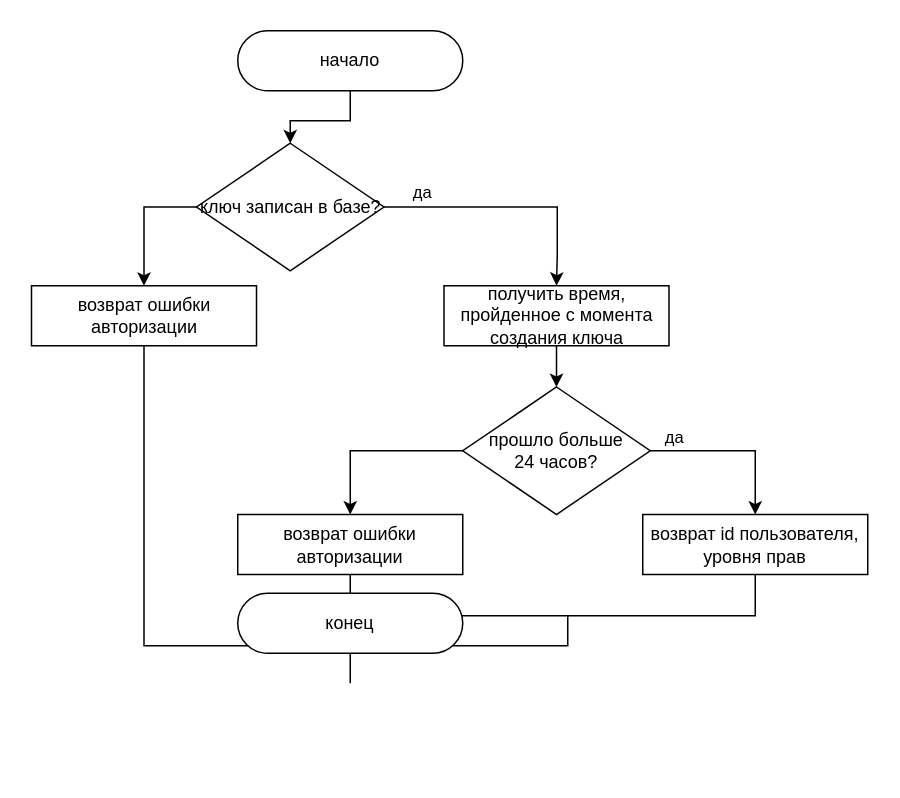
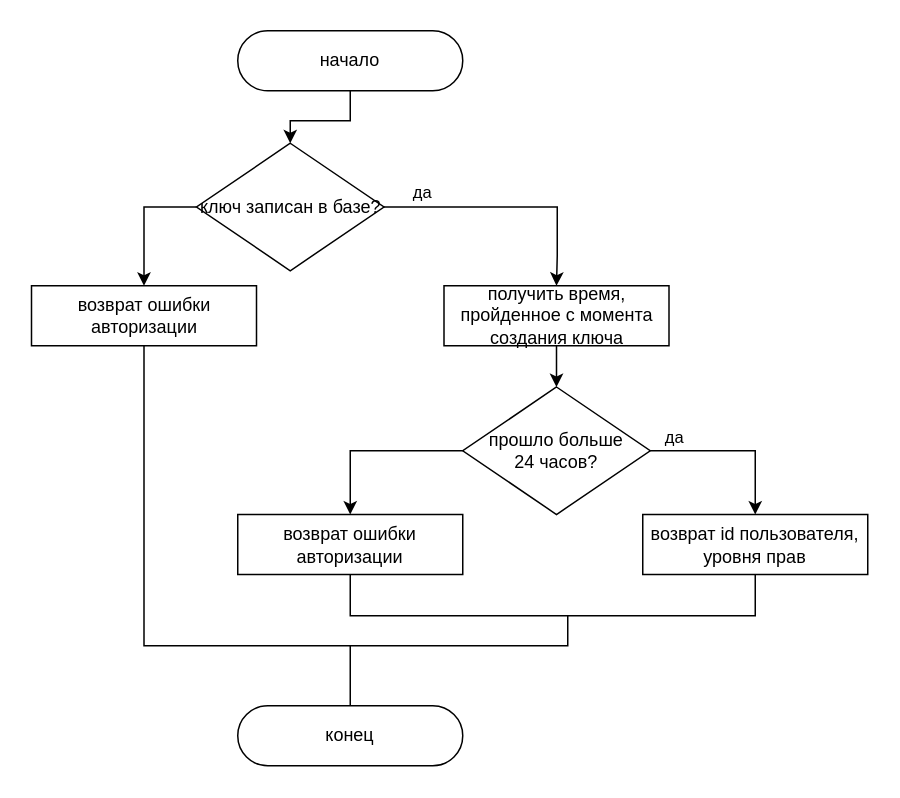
node "конец": moved (350, 623) -> (350, 736)
